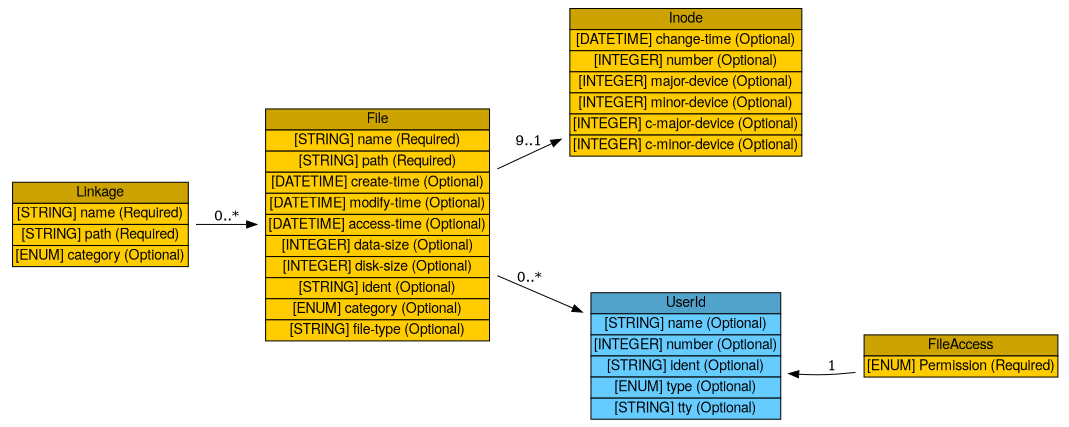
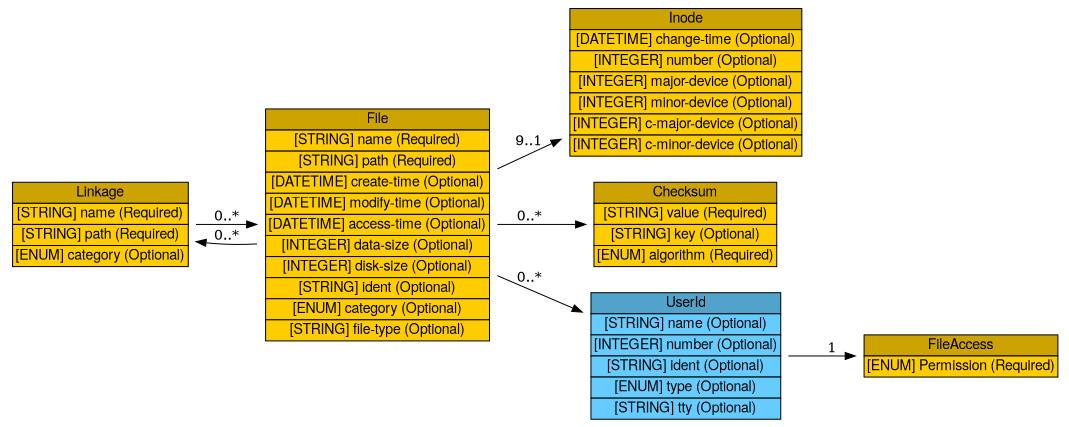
node "Checksum": added
edge "File" -> "Linkage": added, label "0..*"
edge "FileAccess" -> "UserId": reversed
